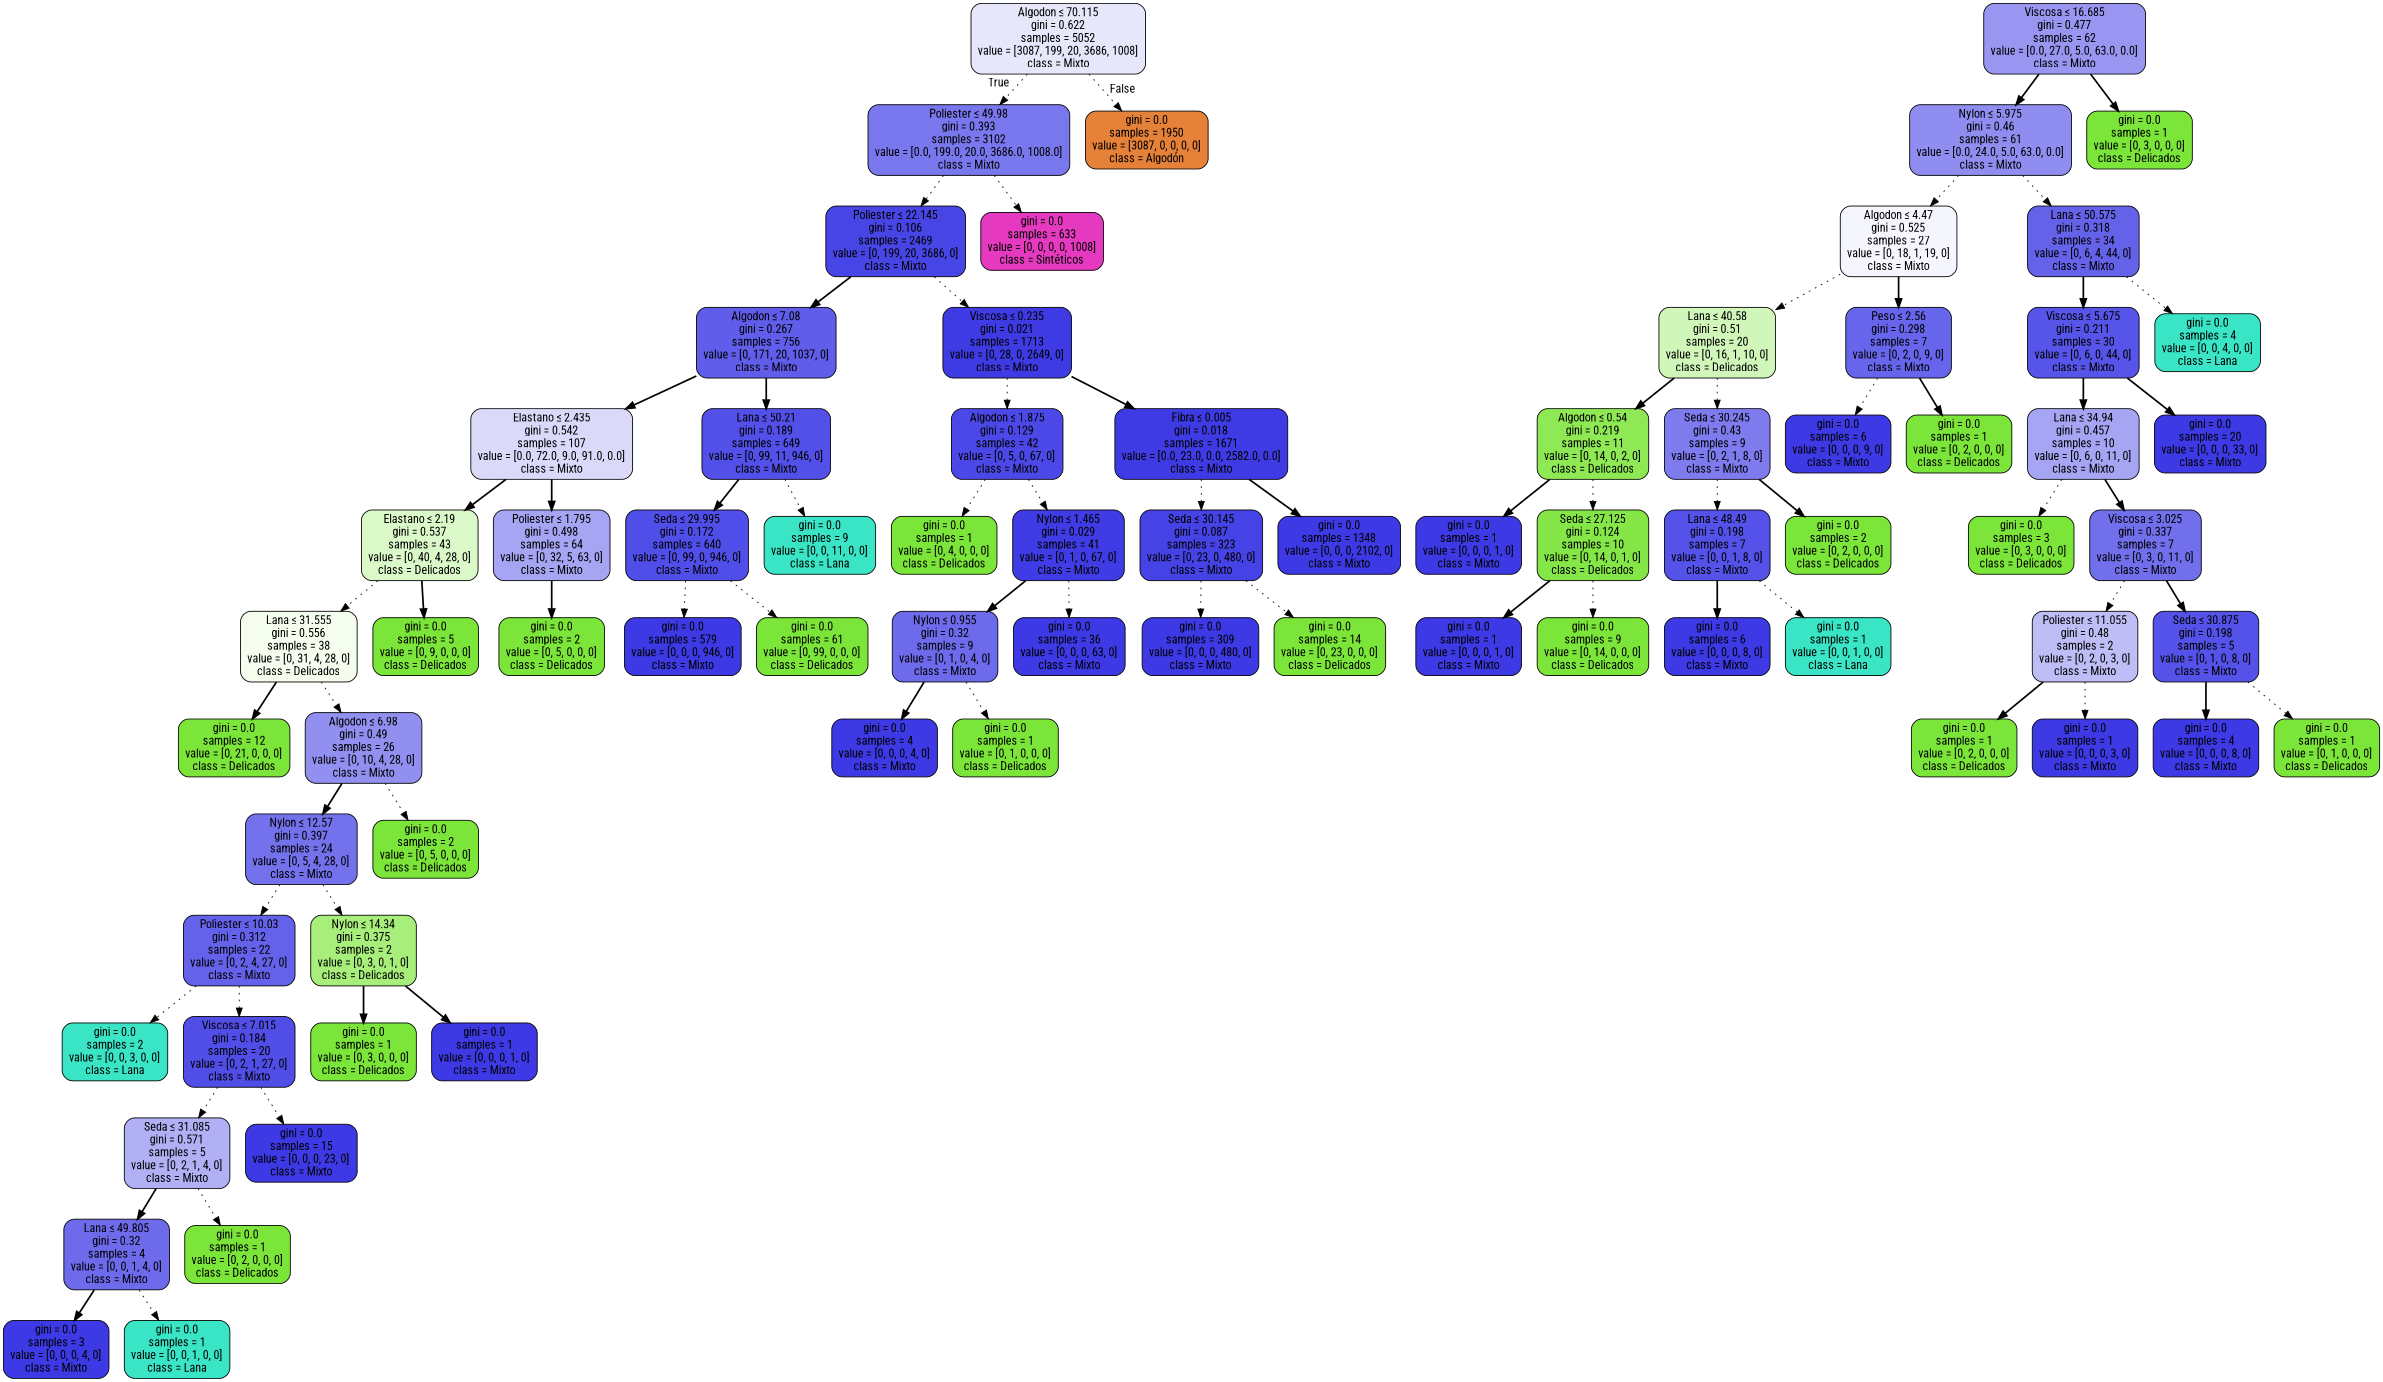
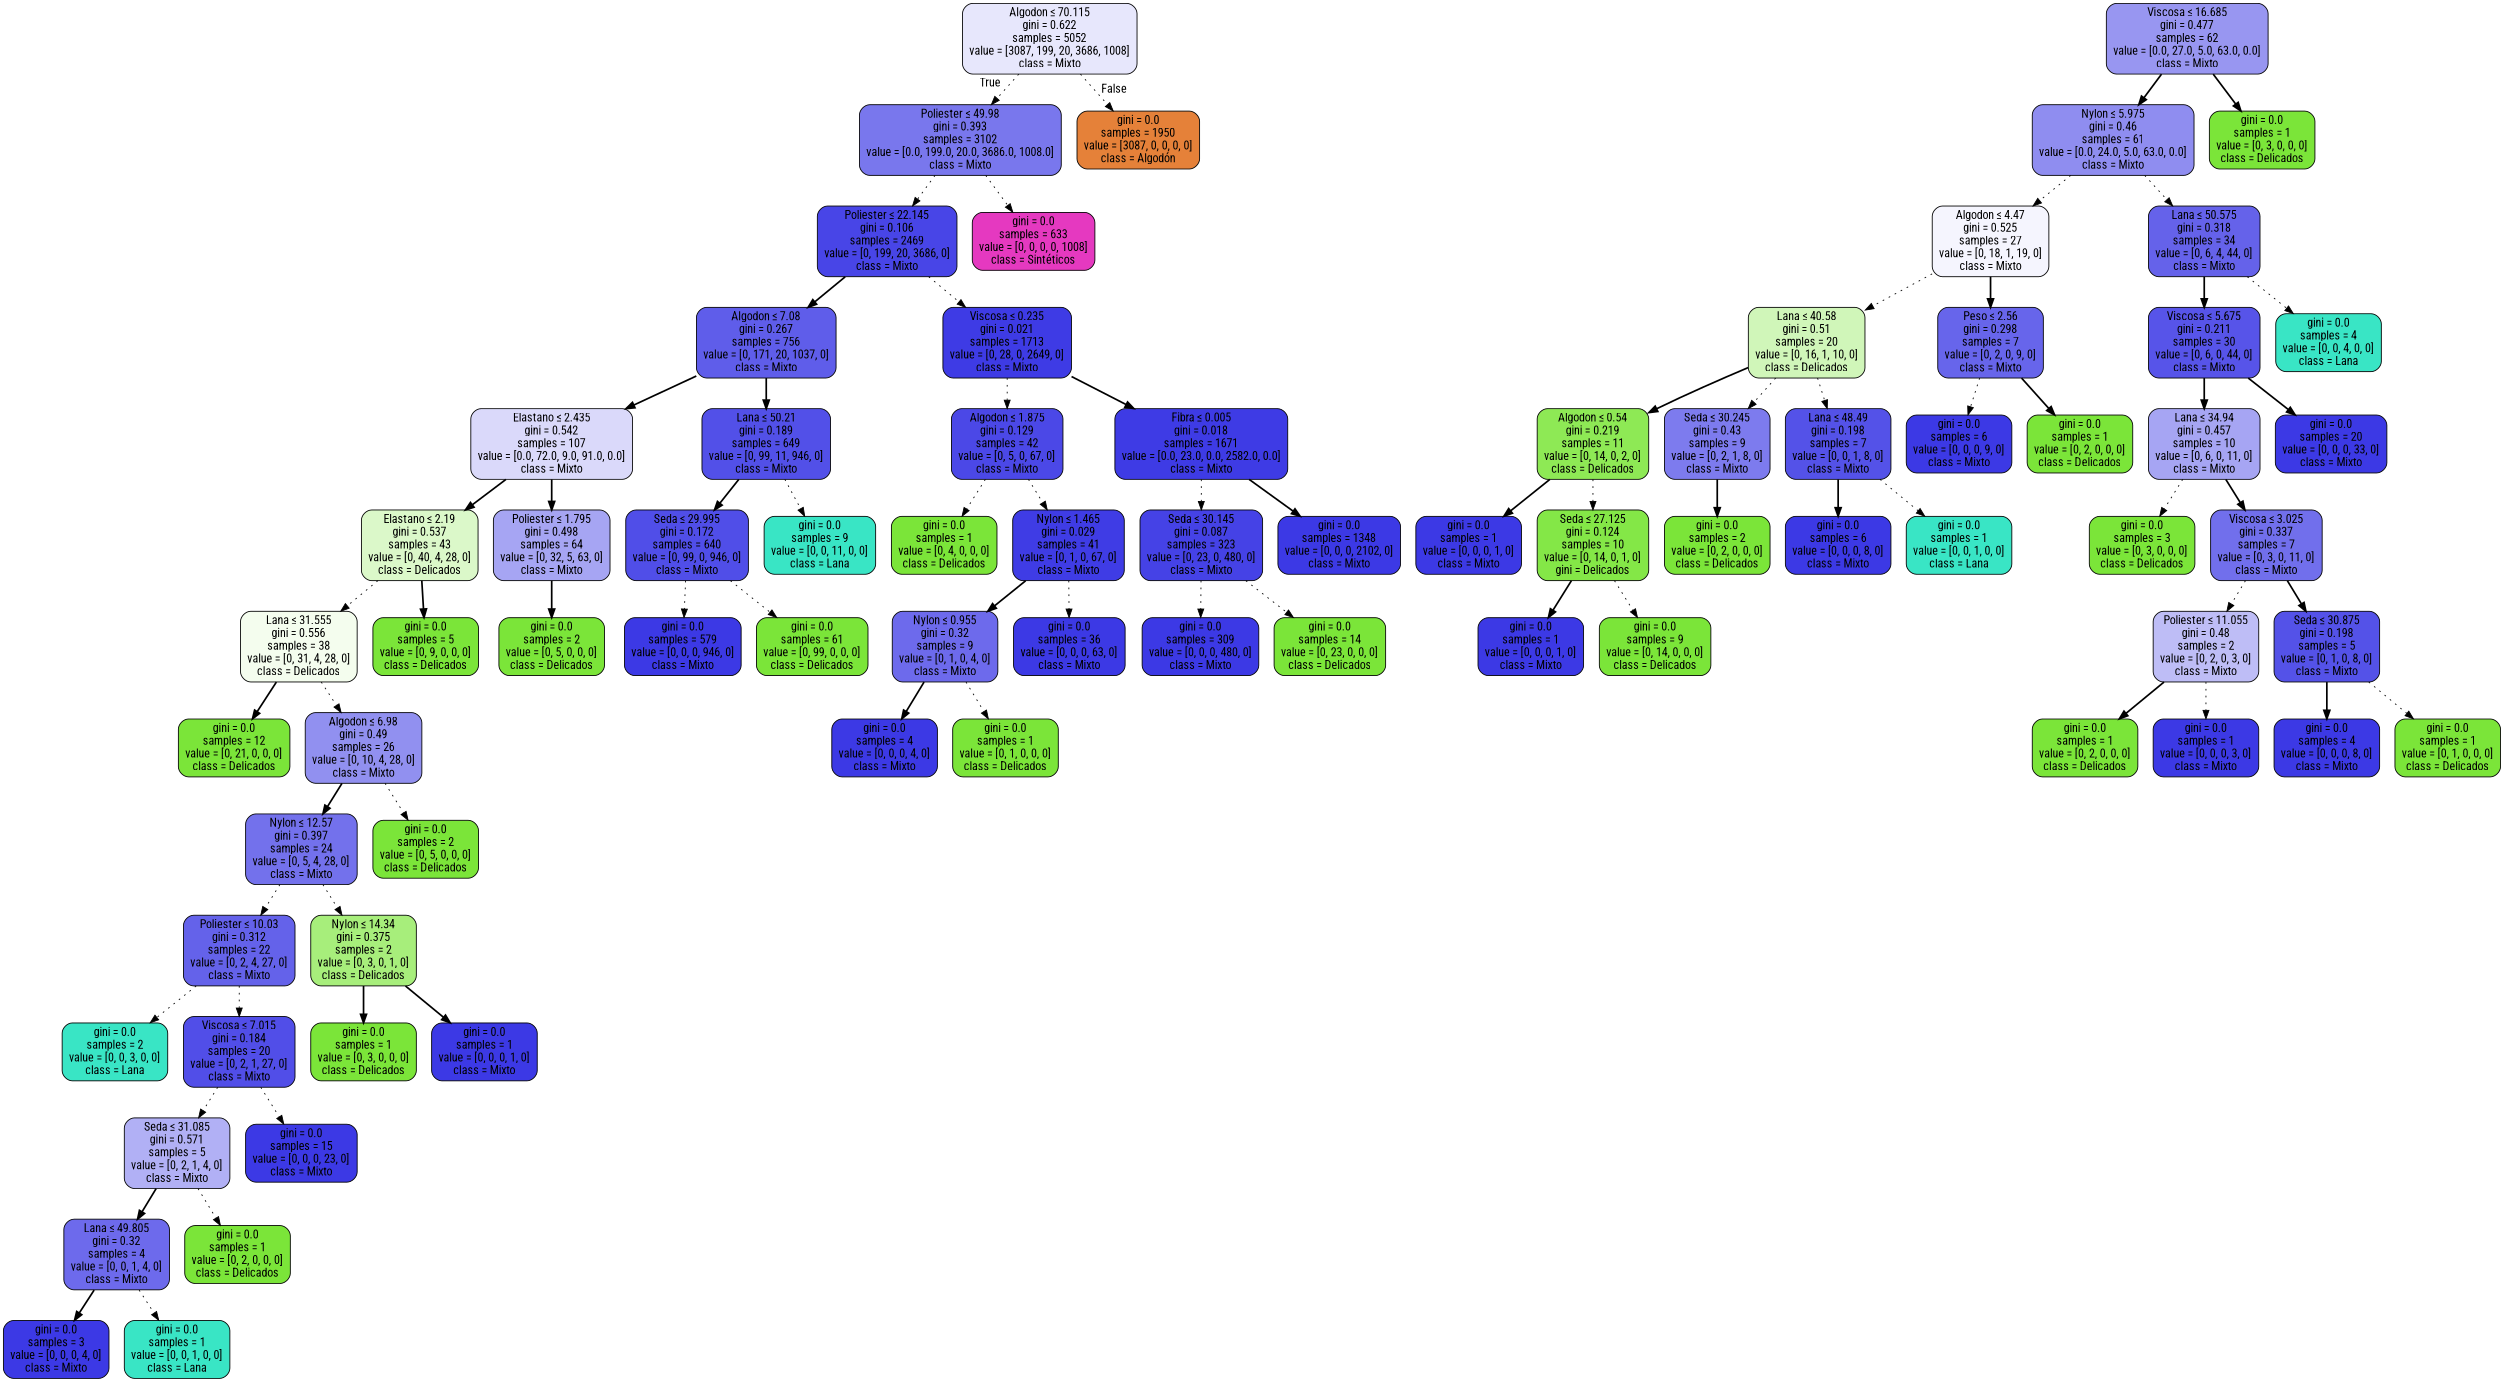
edge "Seda ≤ 30.245" -> "Lana ≤ 48.49": now "Lana ≤ 40.58" -> "Lana ≤ 48.49"
node "Seda ≤ 27.125": text "class = Delicados" -> "gini = Delicados"
